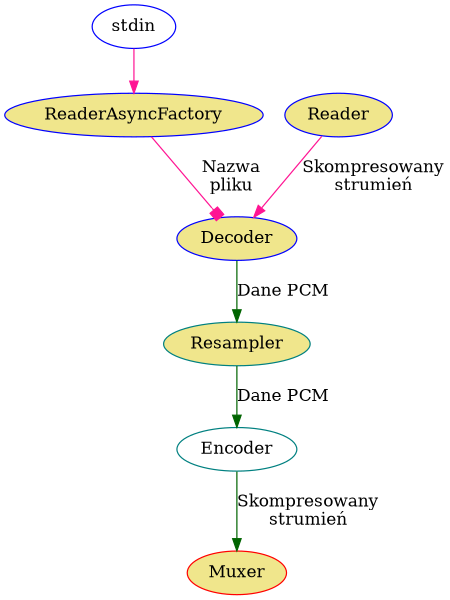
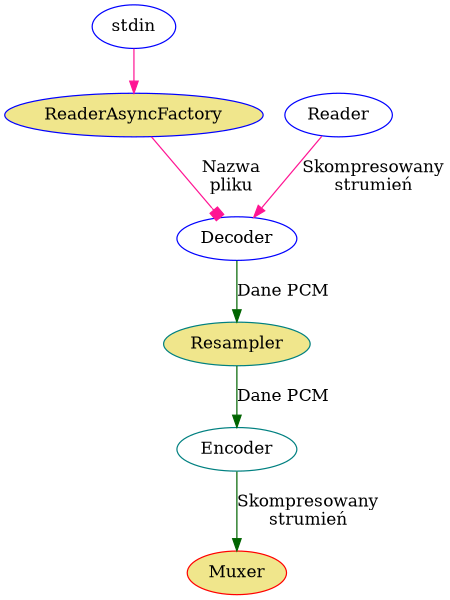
node "Reader": fillcolor khaki -> white
node "Decoder": fillcolor khaki -> white
